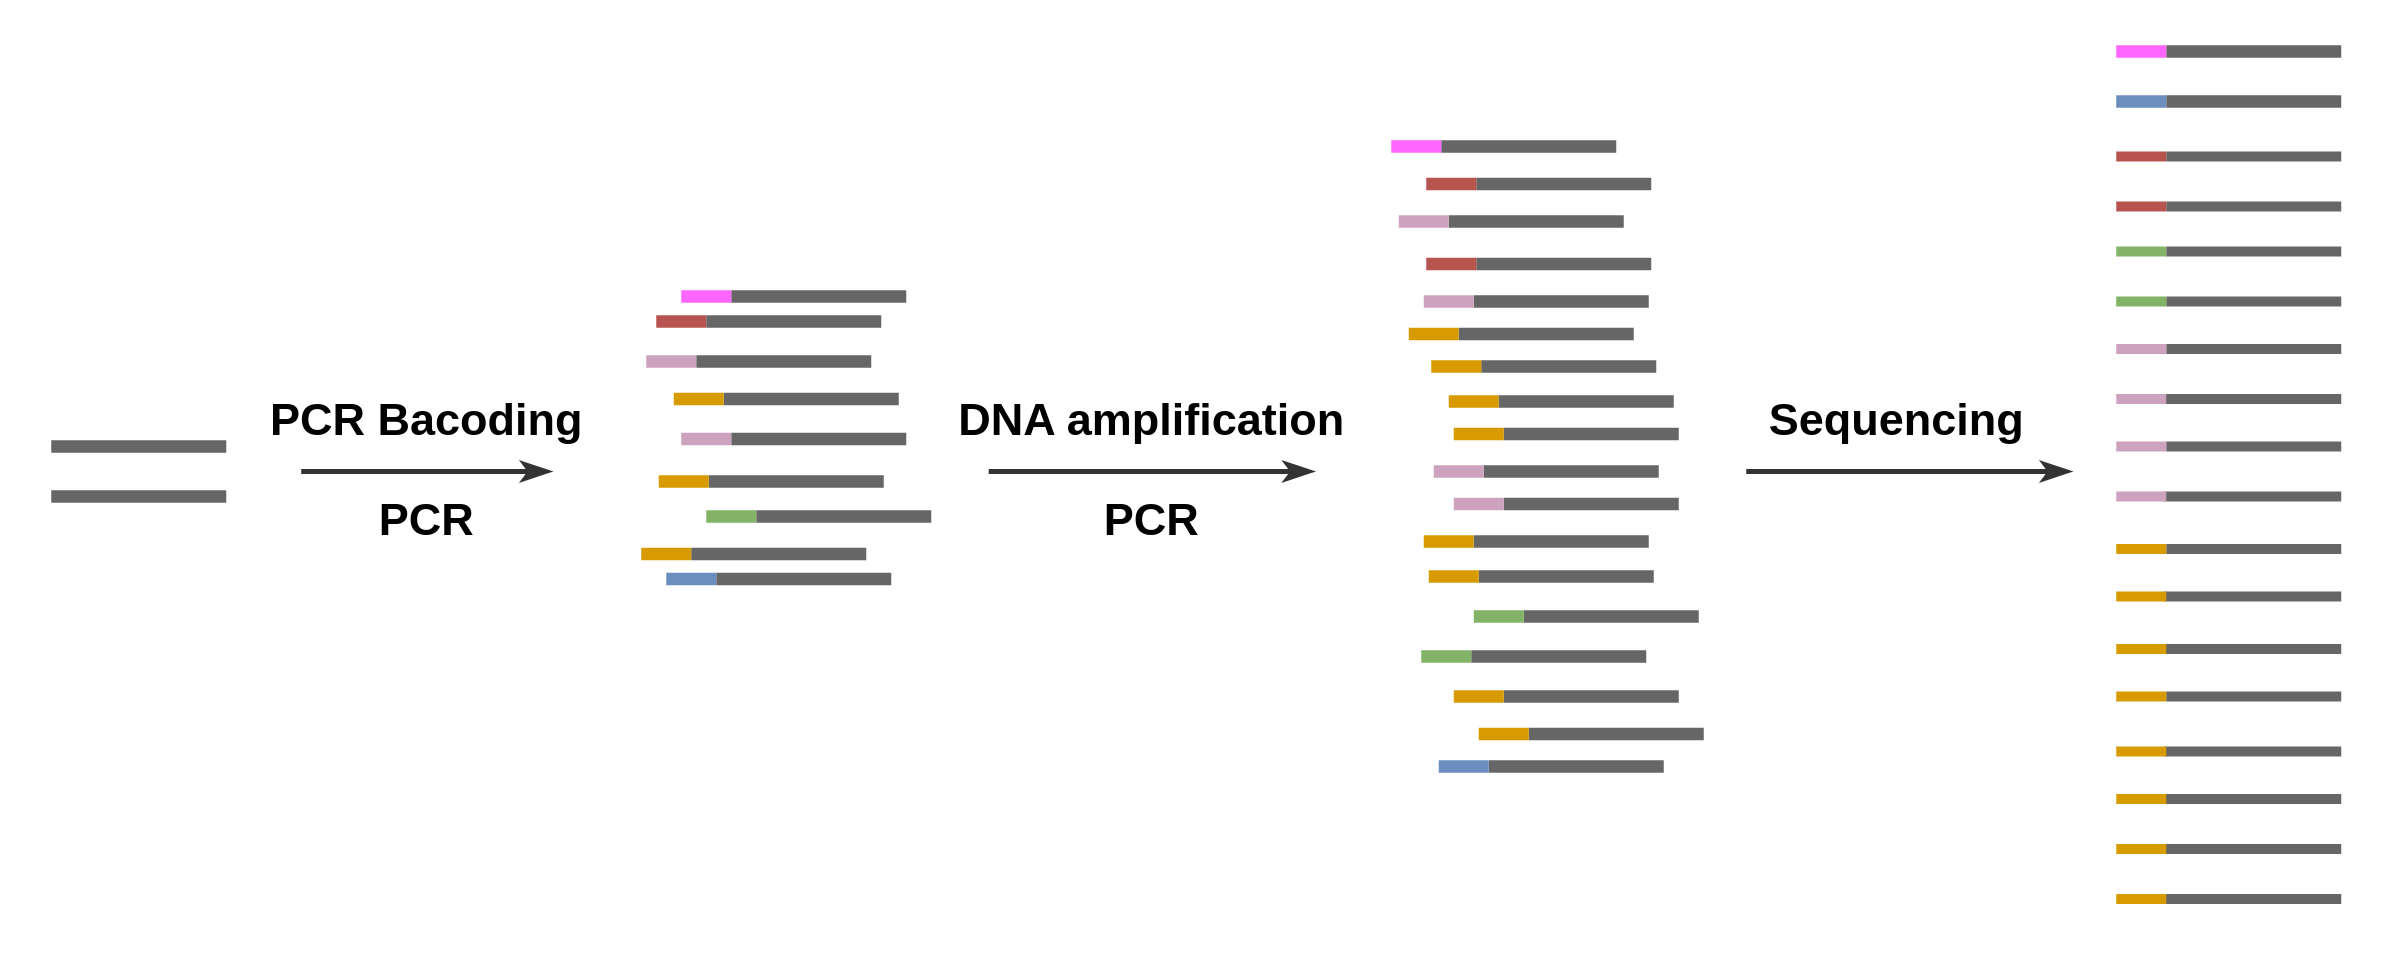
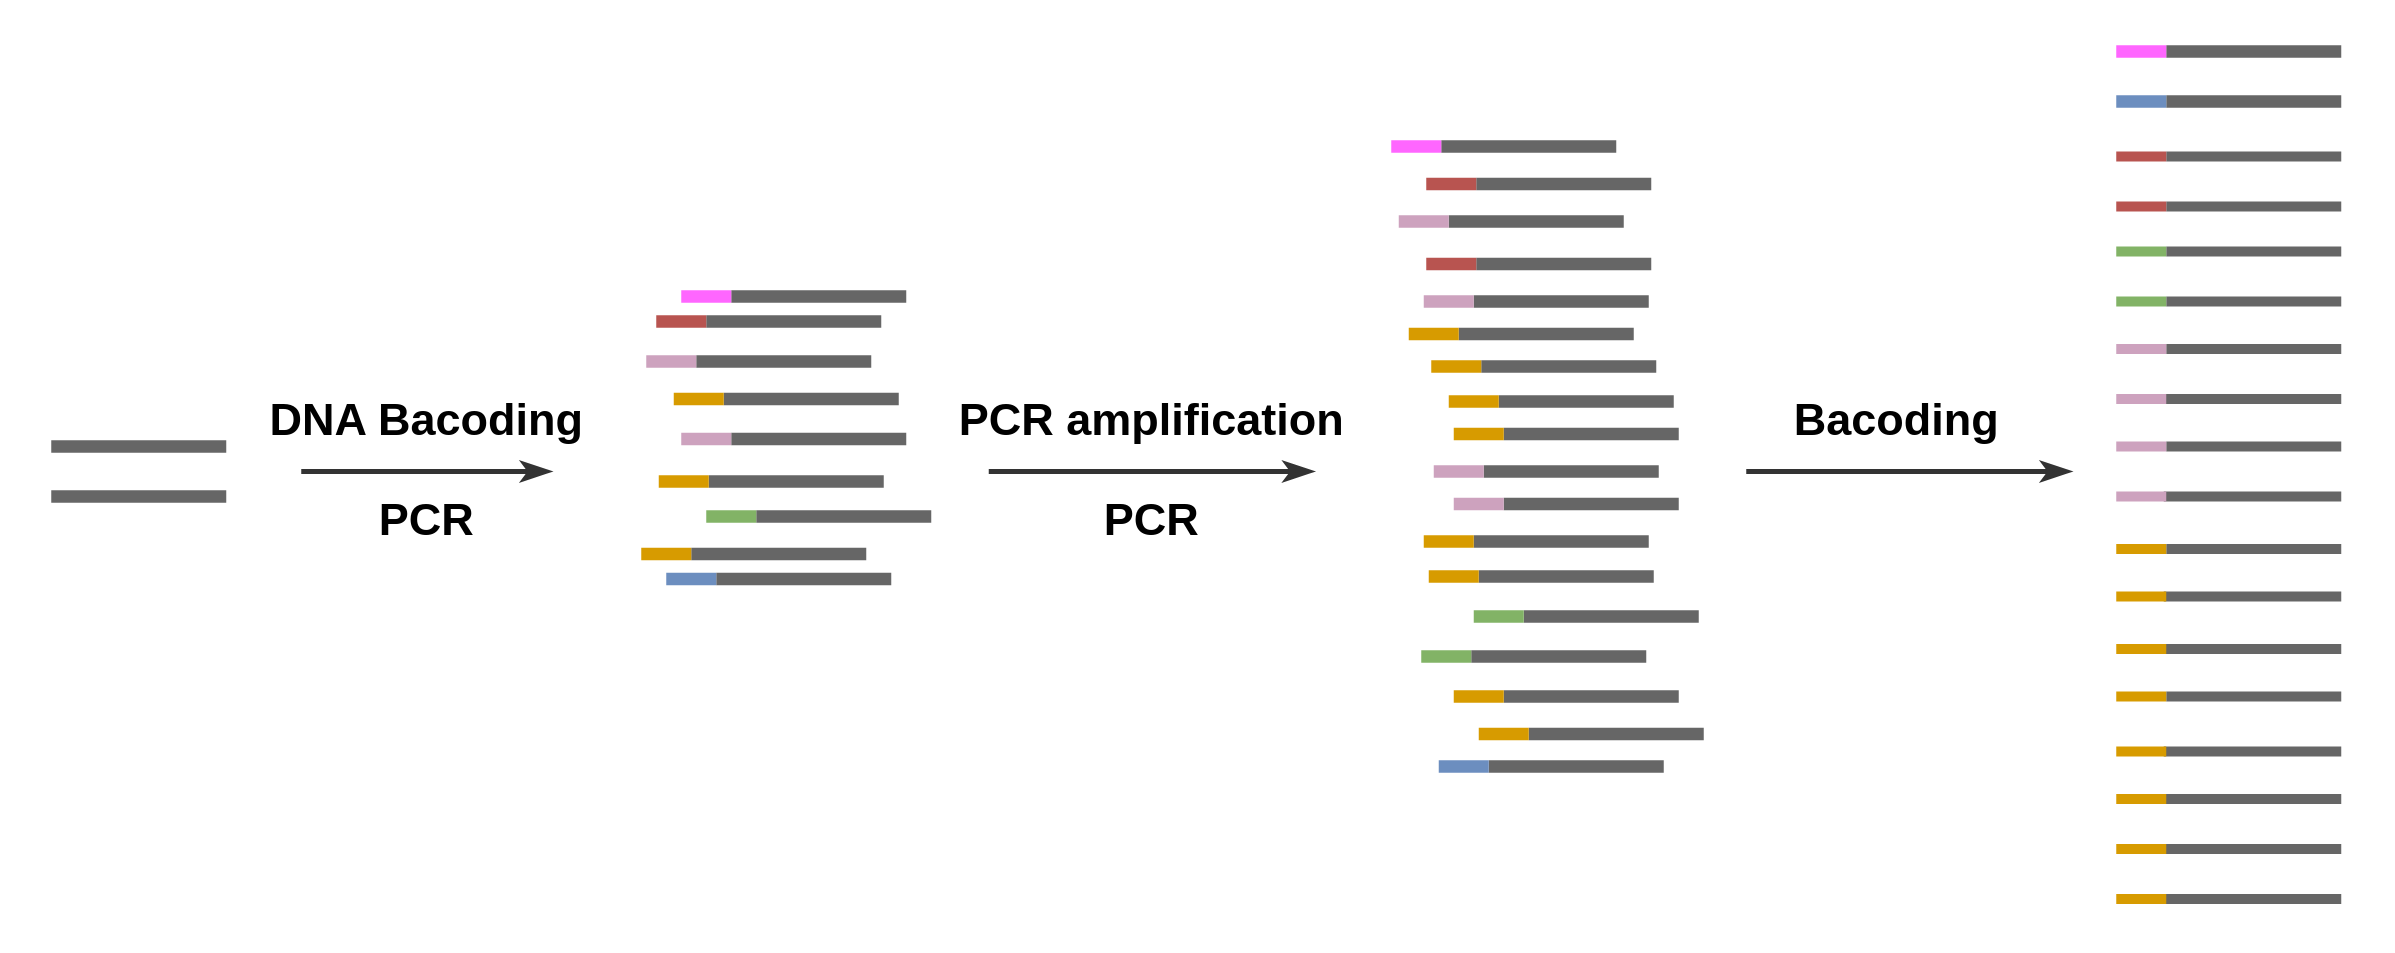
node "PCR Bacoding": label "PCR Bacoding" -> "DNA Bacoding"
node "DNA amplification": label "DNA amplification" -> "PCR amplification"
node "Sequencing": label "Sequencing" -> "Bacoding"
